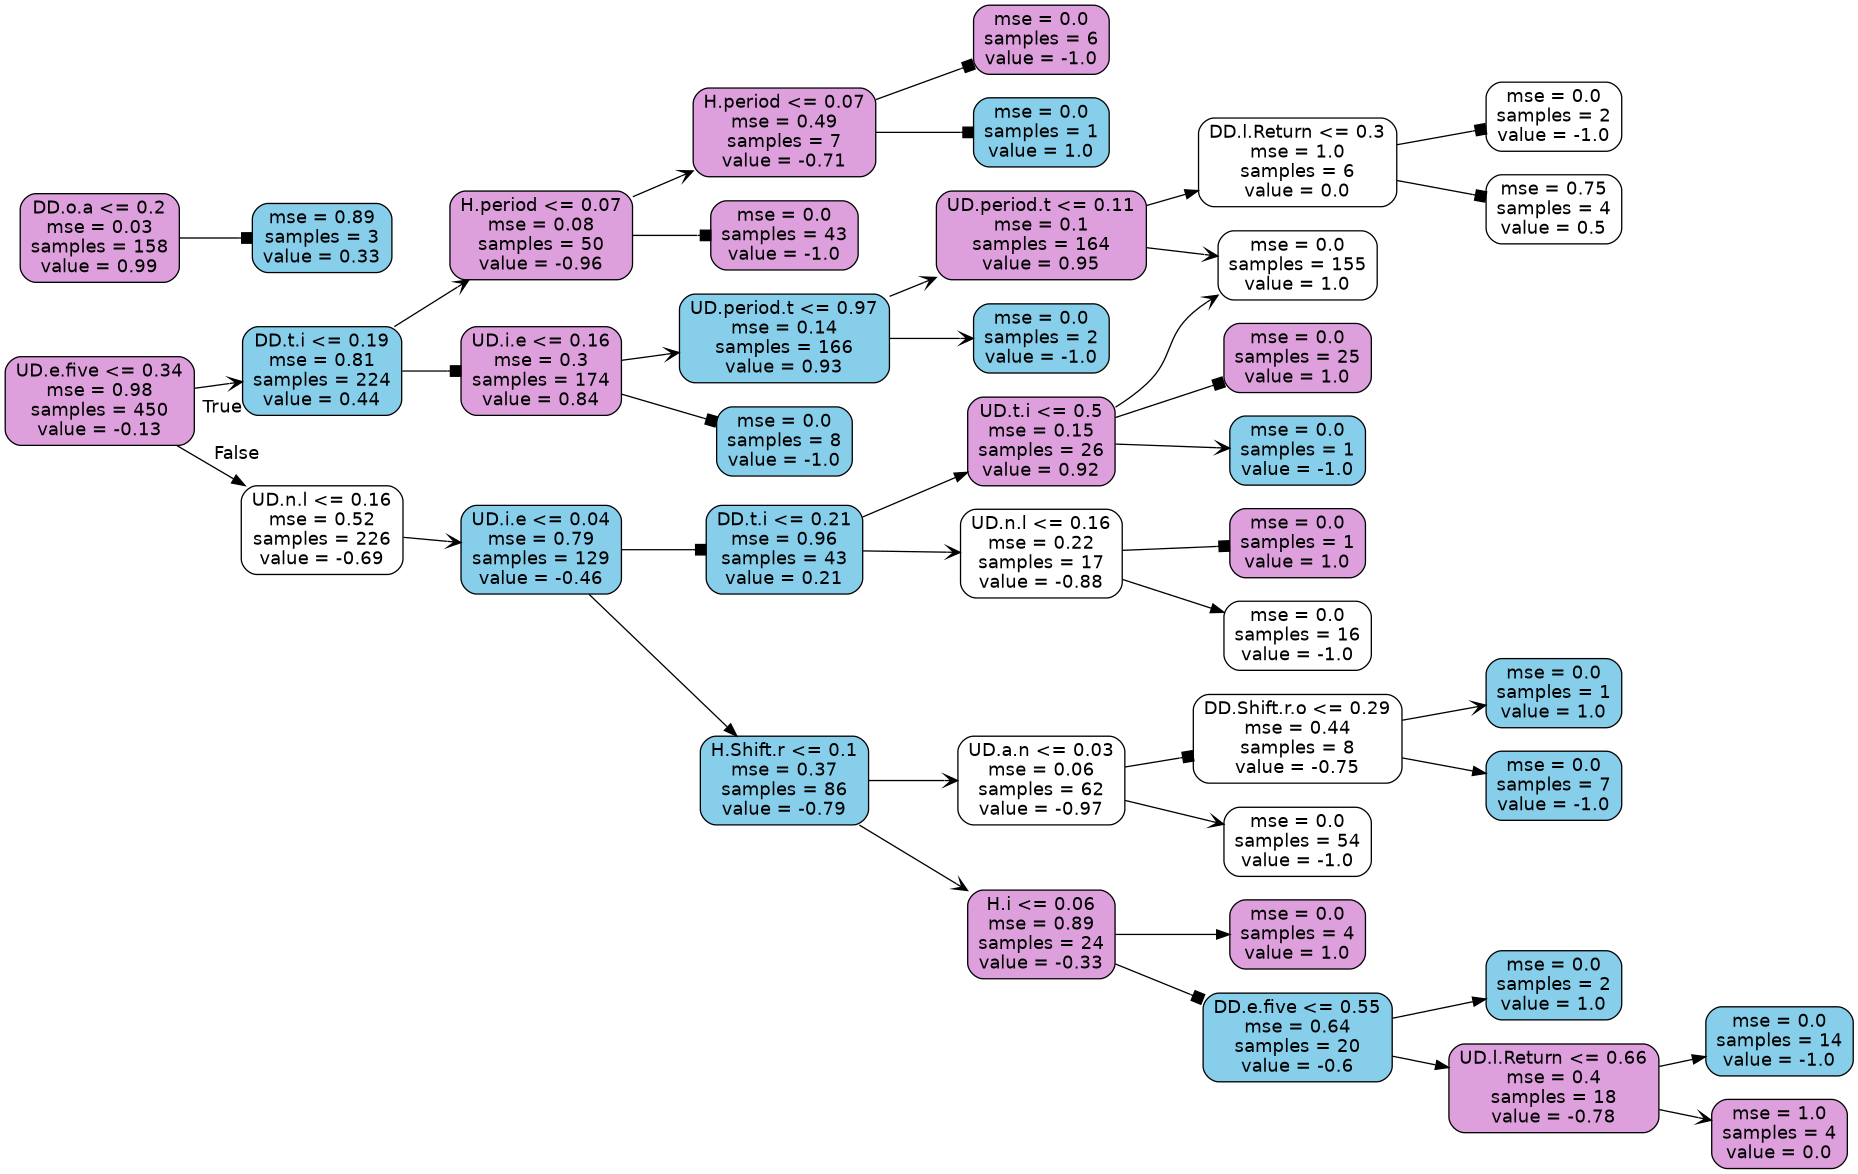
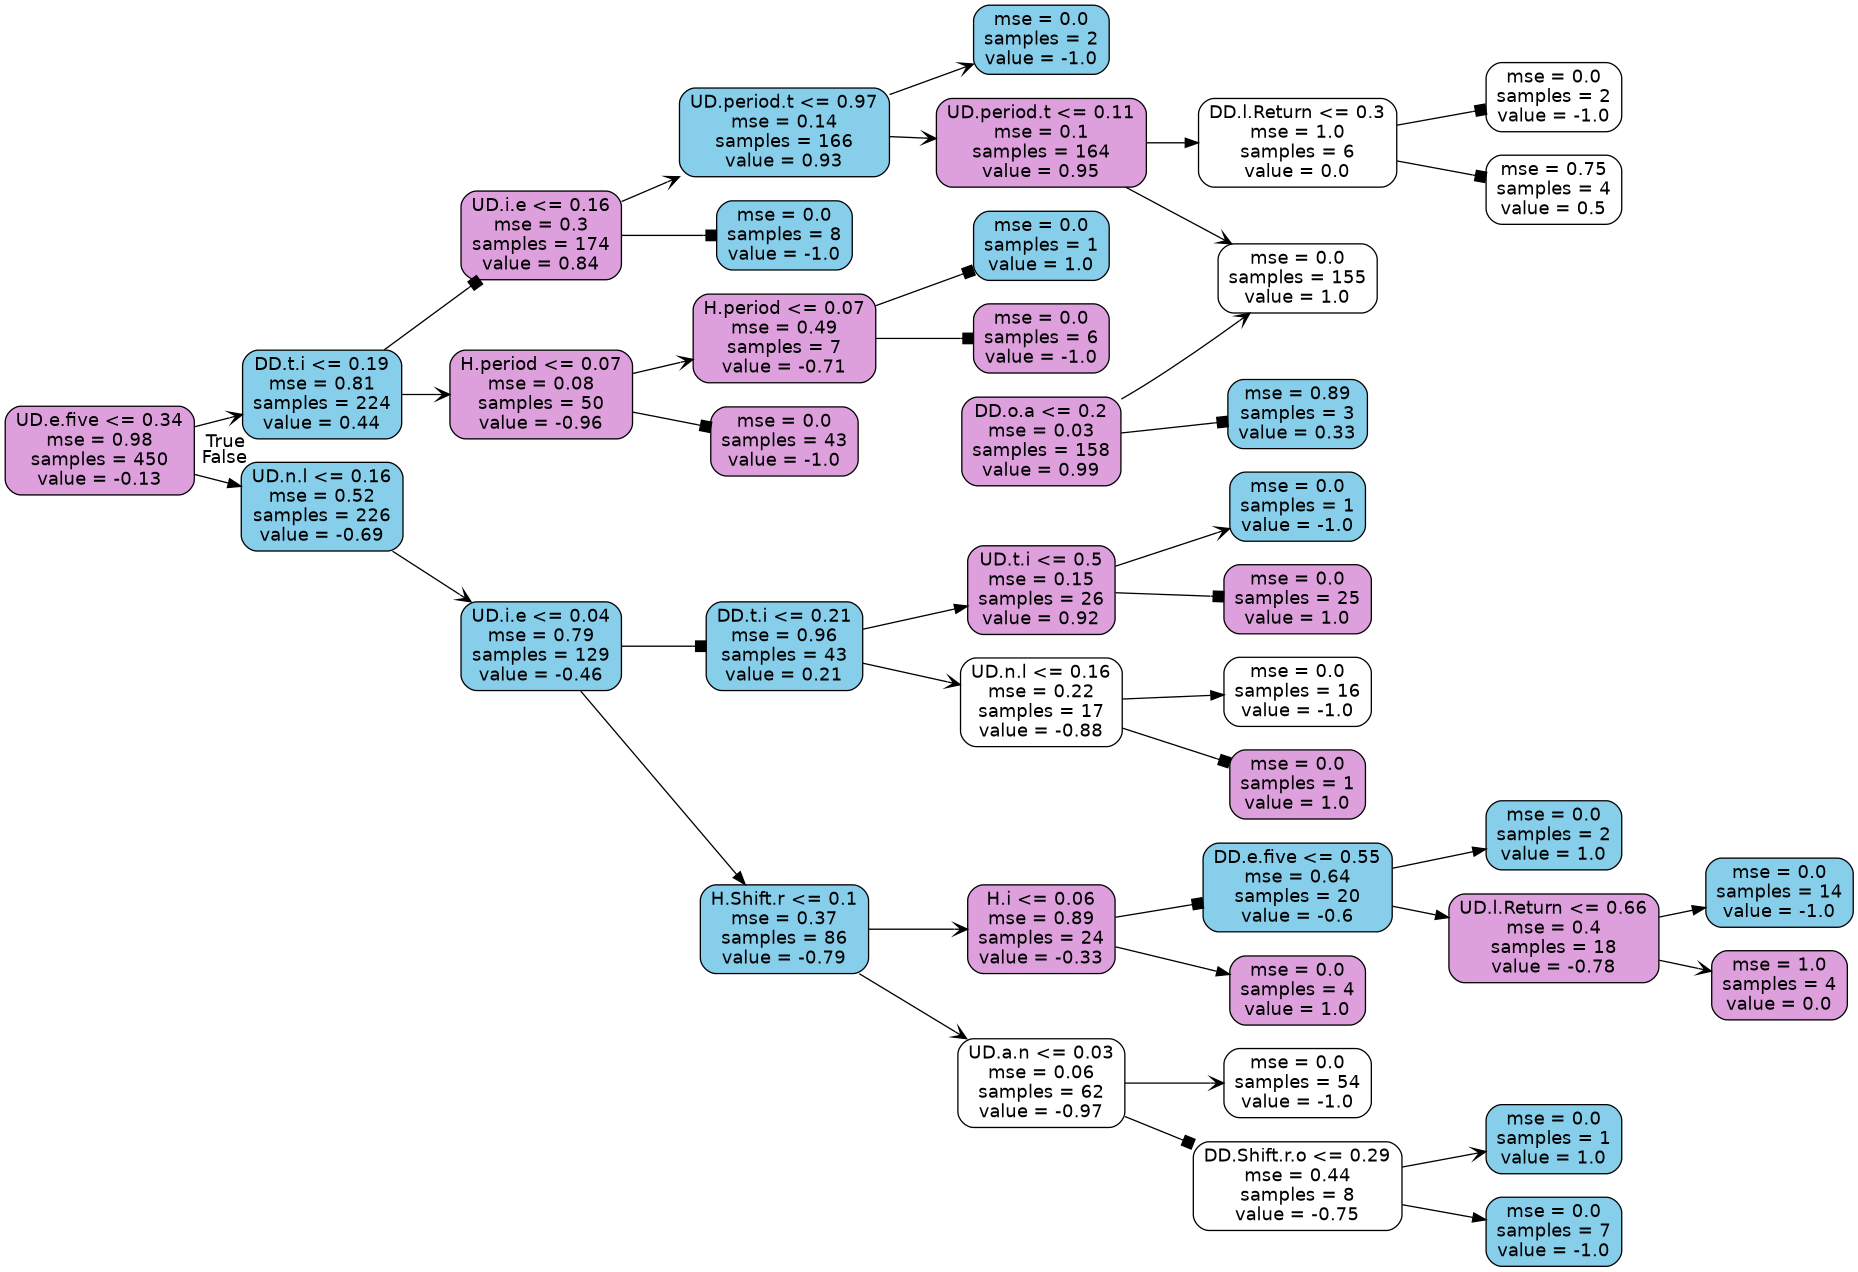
edge "UD.t.i <= 0.5 mse = 0.15 samples = 26 value = 0.92" -> "mse = 0.0 samples = 155 value = 1.0": now "DD.o.a <= 0.2 mse = 0.03 samples = 158 value = 0.99" -> "mse = 0.0 samples = 155 value = 1.0"
node "UD.n.l <= 0.16 mse = 0.52 samples = 226 value = -0.69": fillcolor white -> skyblue
